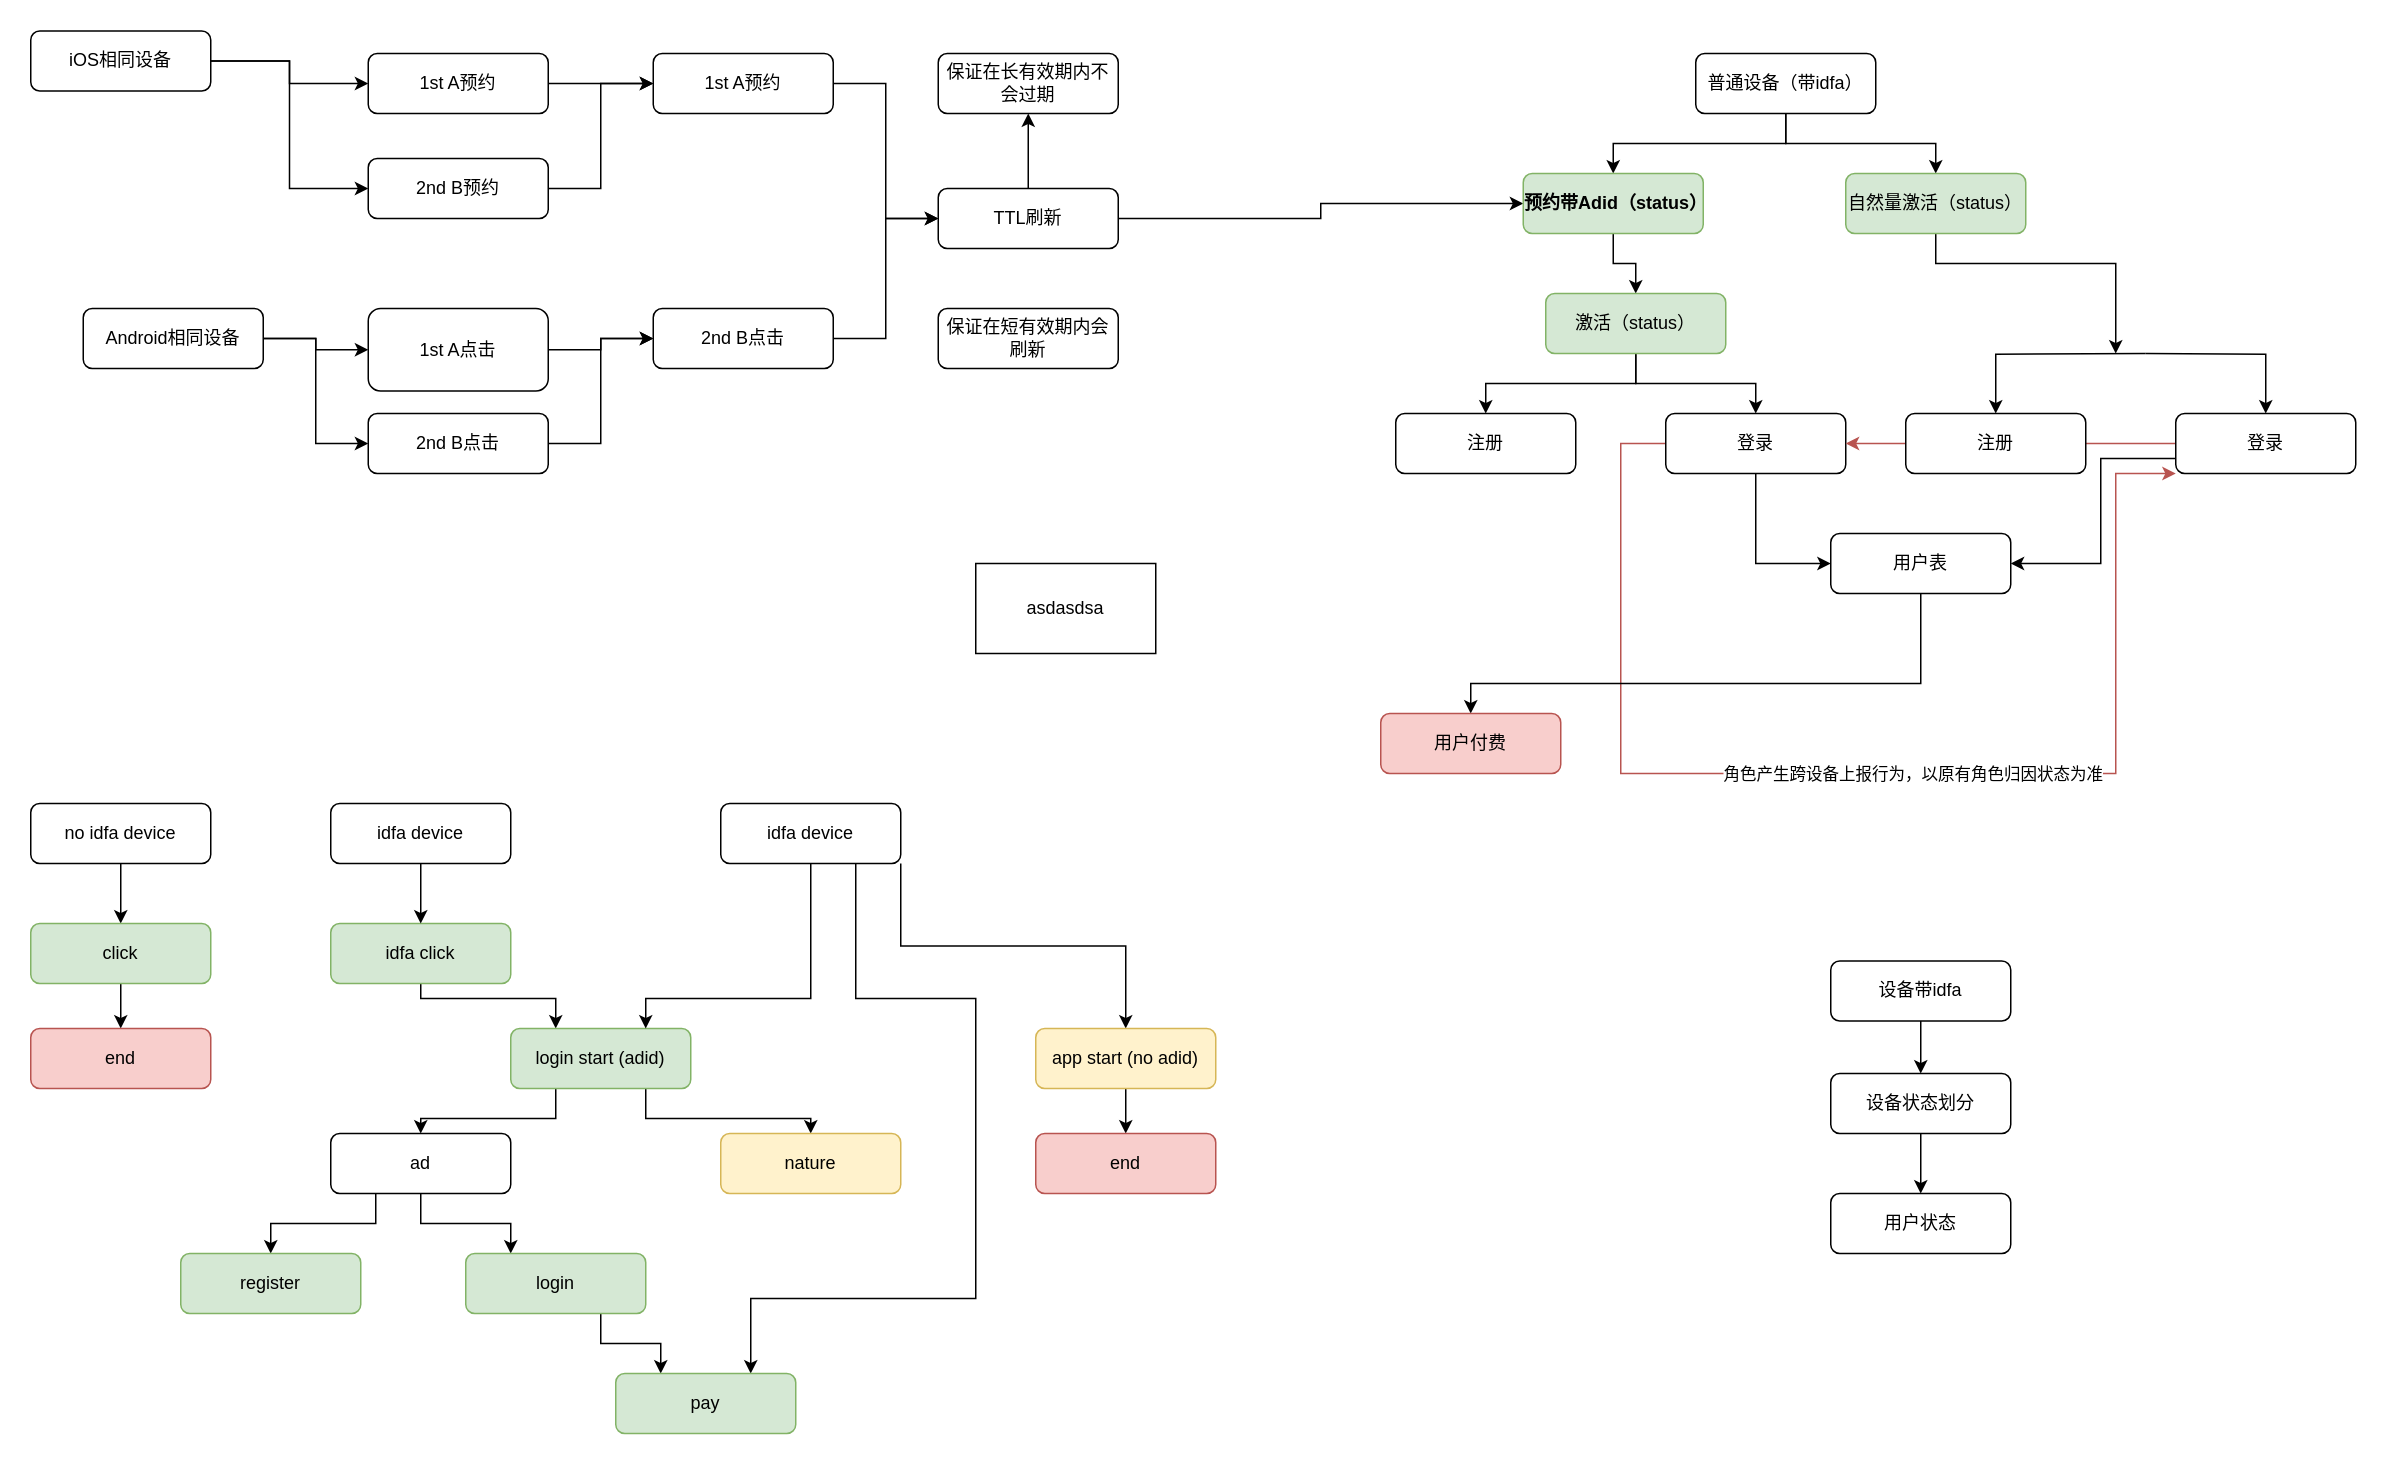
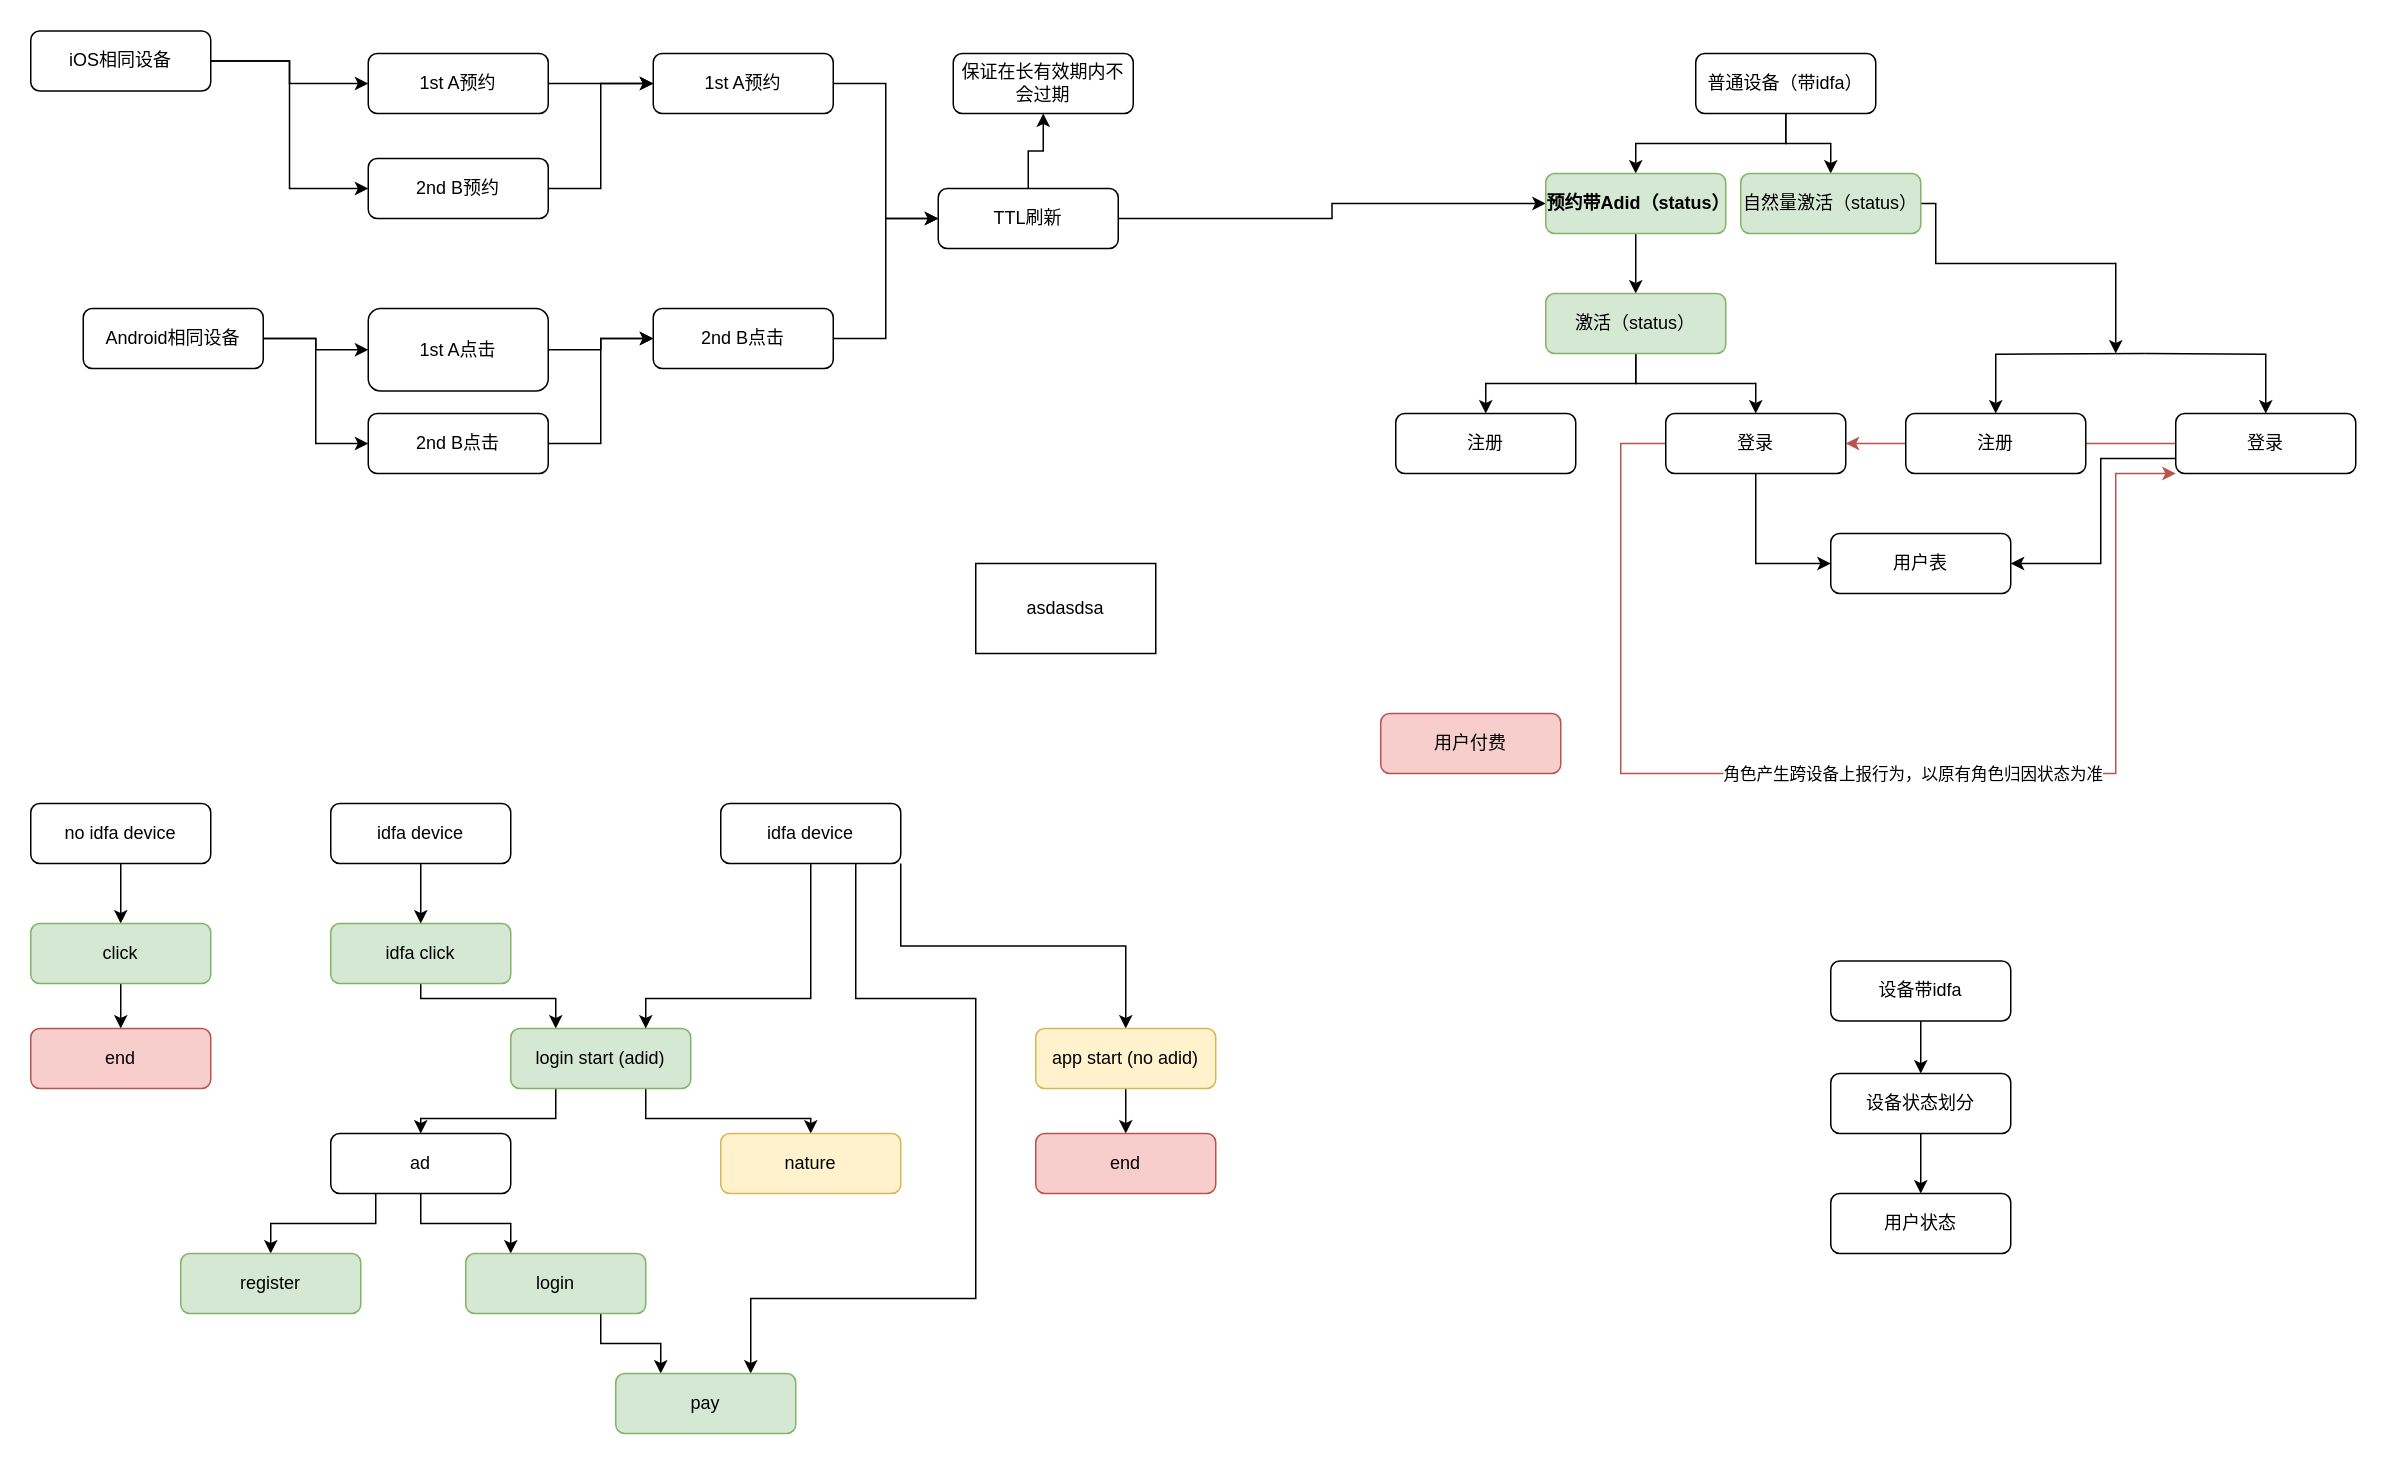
node "保证在长有效期内不会过期": moved (1028, 83) -> (1043, 83)
node "预约带Adid（status）": moved (1613, 203) -> (1636, 203)
node "自然量激活（status）": moved (1936, 203) -> (1831, 203)
node "保证在短有效期内会刷新": removed
edge "用户表" -> "用户付费": removed
